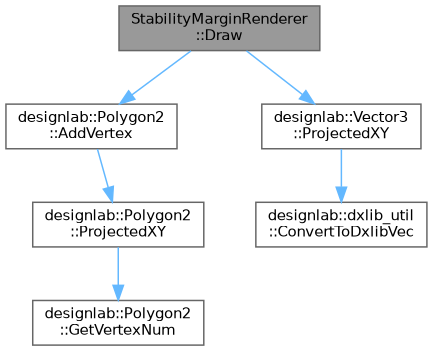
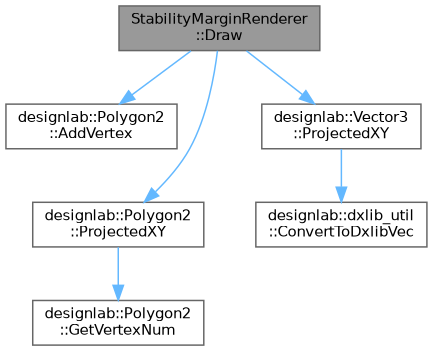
edge "designlab::Polygon2 ::AddVertex" -> "designlab::Polygon2 ::ProjectedXY": now "StabilityMarginRenderer ::Draw" -> "designlab::Polygon2 ::ProjectedXY"
